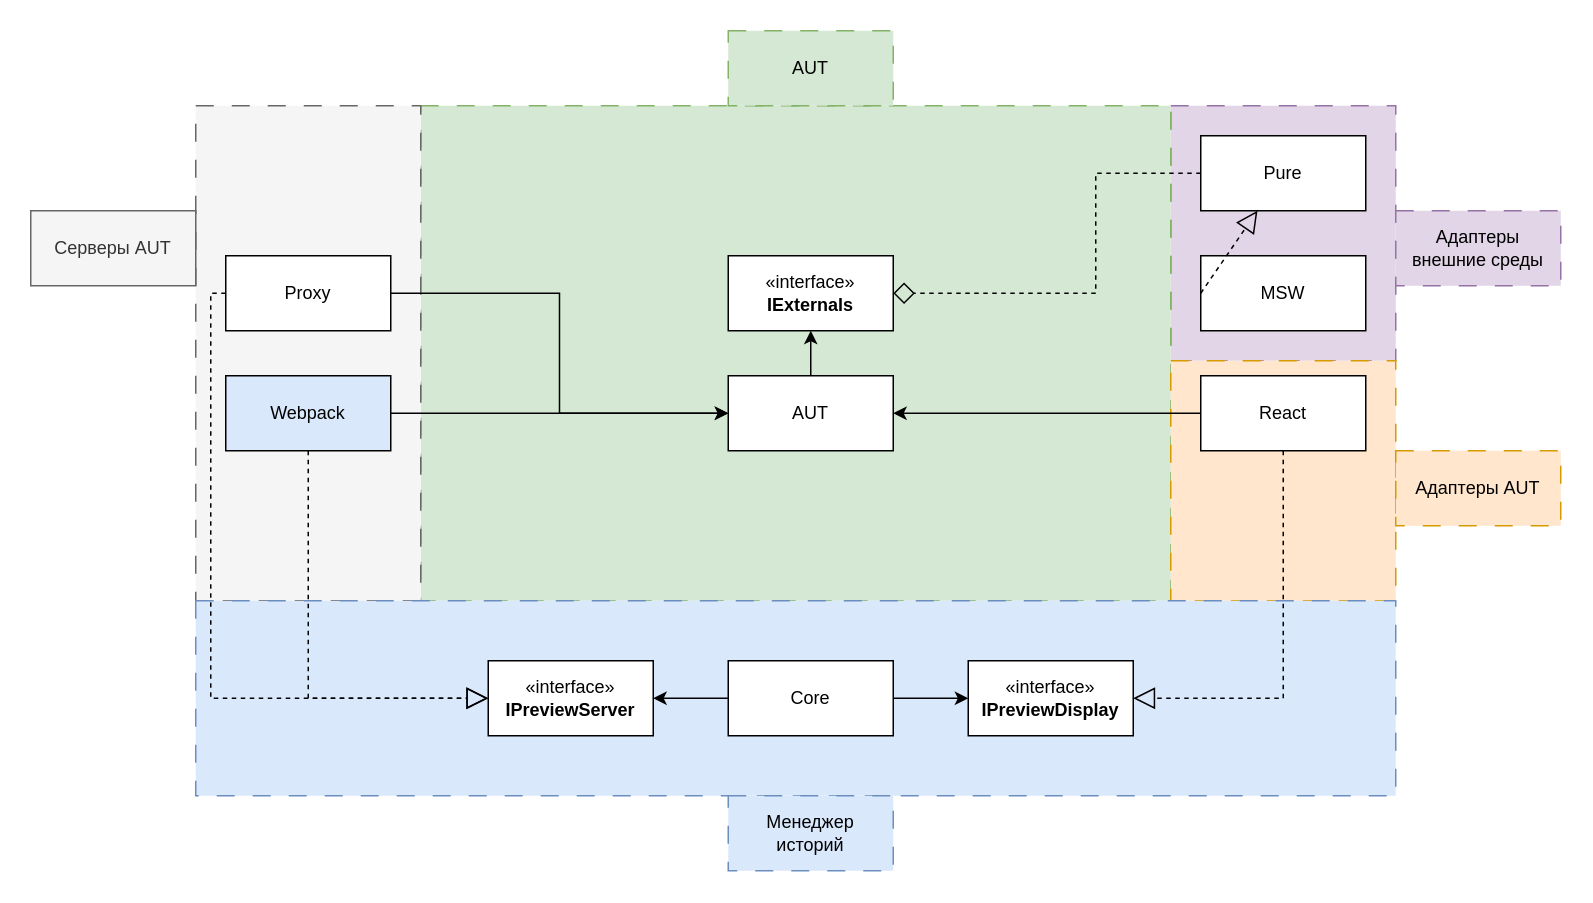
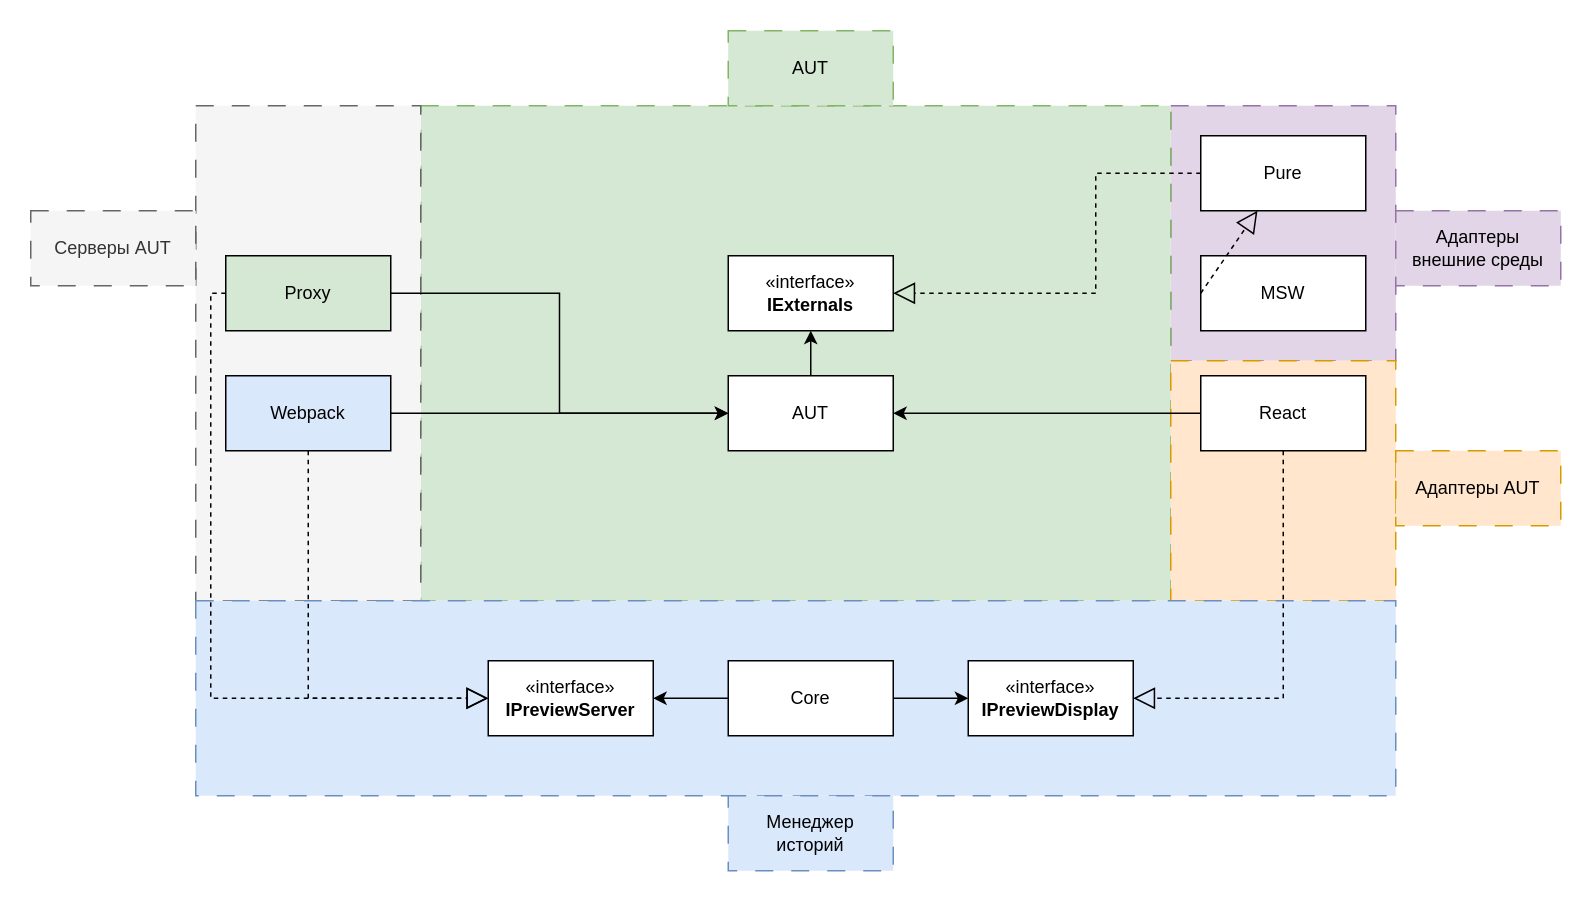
node "Серверы AUT": style solid -> dashed
node "Proxy": fillcolor #ffffff -> #d5e8d4
edge "Pure" -> "«interface» IExternals": arrowhead diamond -> block
